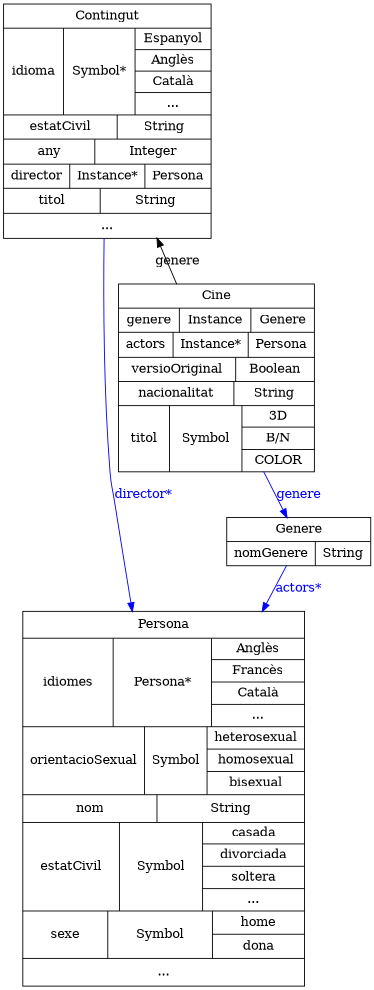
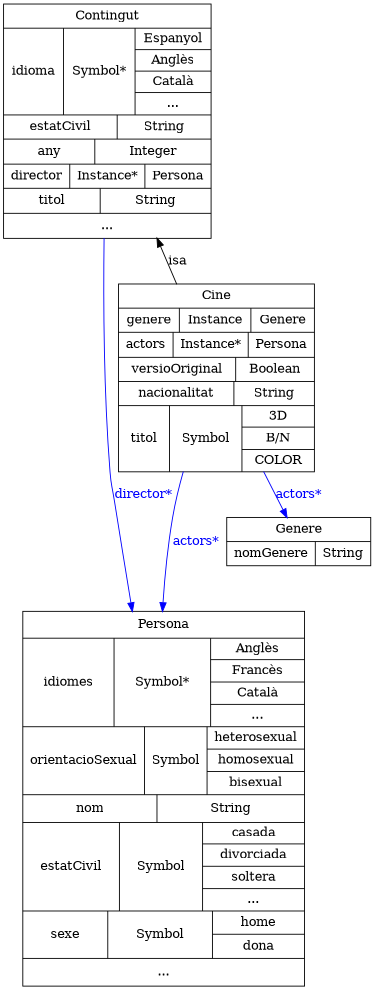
edge "Cine" -> "Contingut": label "genere" -> "isa"
edge "Cine" -> "Genere": label "genere" -> "actors*"
edge "Genere" -> "Persona": now "Cine" -> "Persona"
node "Persona": text "Persona*" -> "Symbol*"
